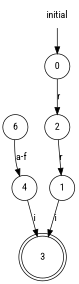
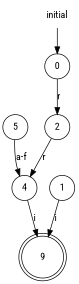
node "6": label "6" -> "5"
edge "2" -> "1": now "2" -> "4"
node "3": label "3" -> "9"
